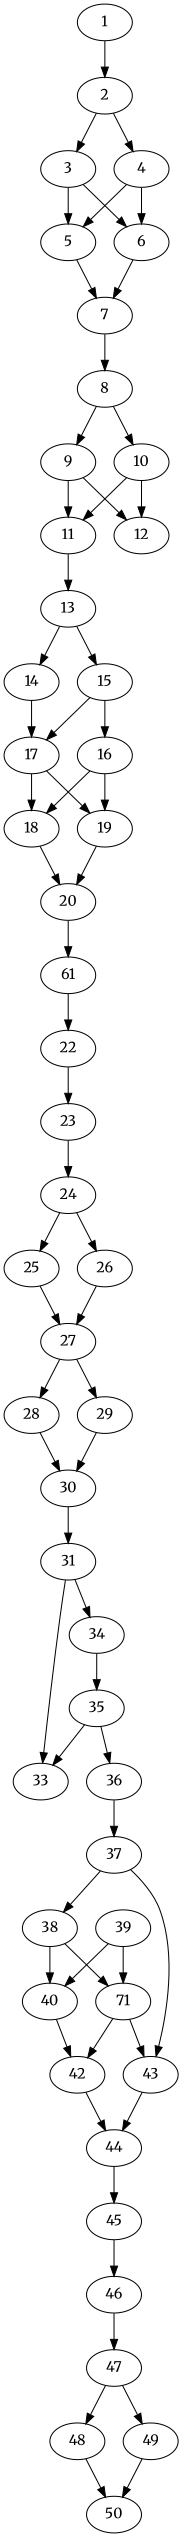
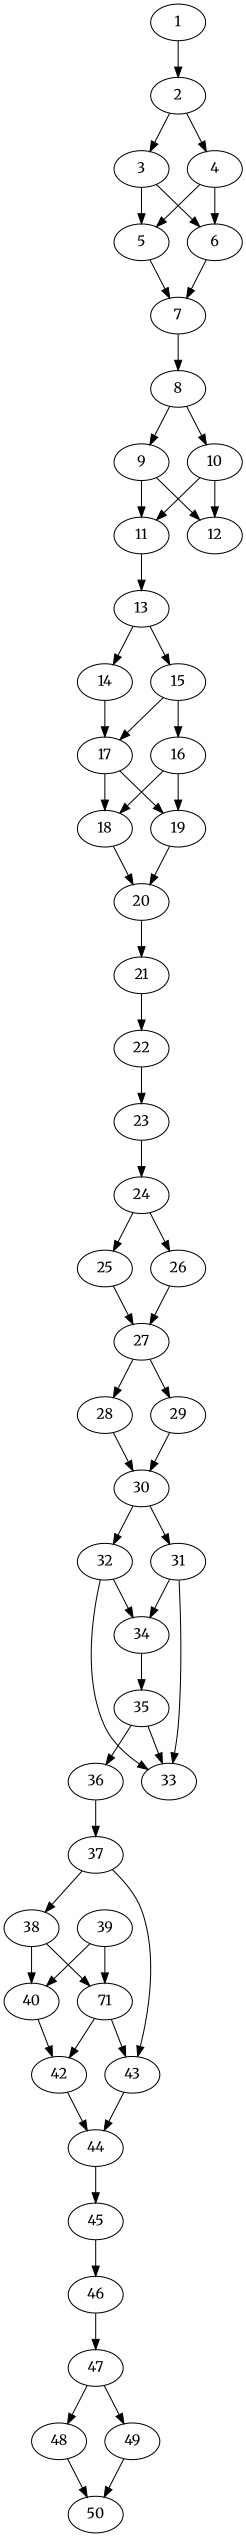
node "61": label "61" -> "21"
node "32": added
